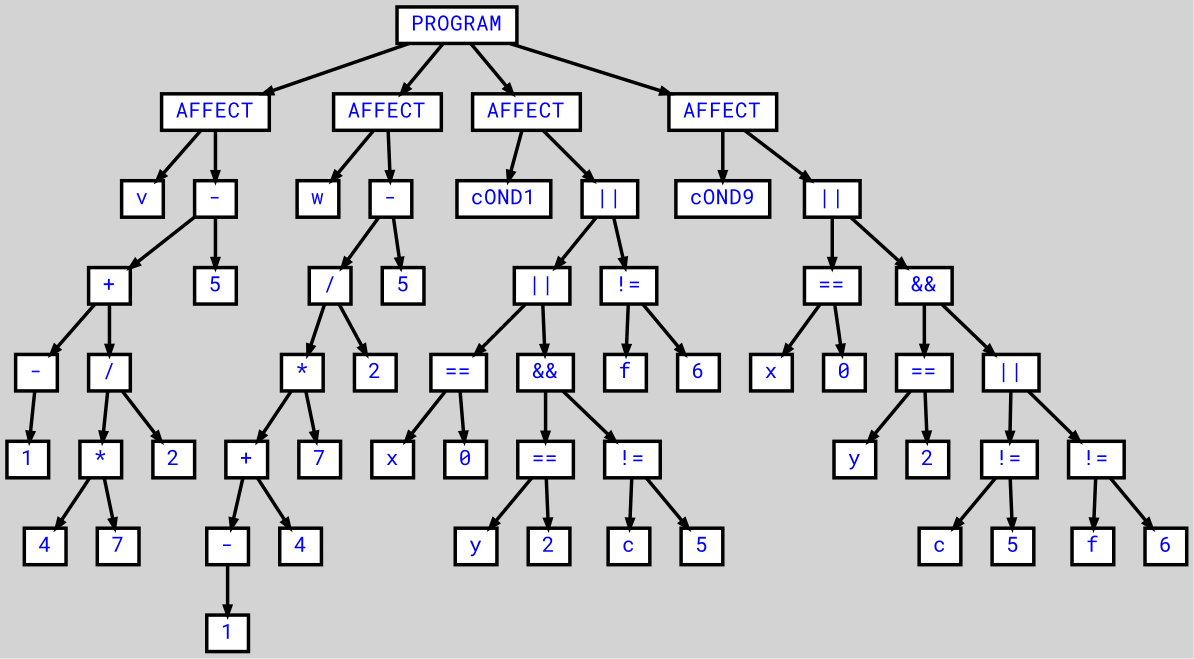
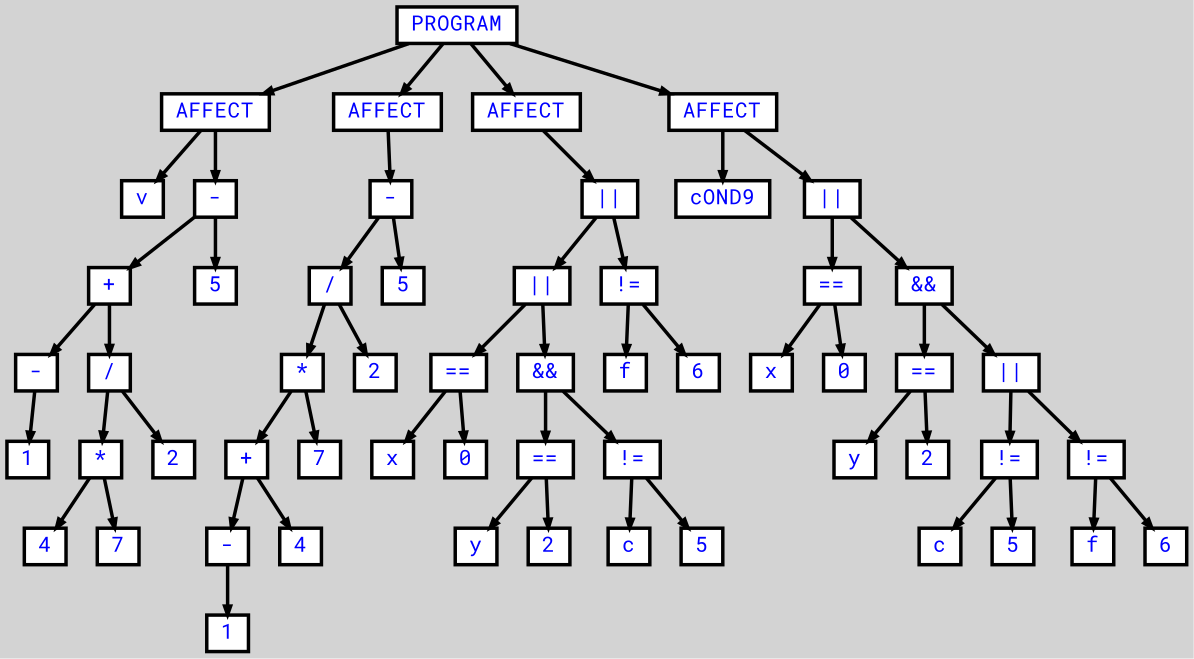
node "w": removed
node "cOND1": removed
